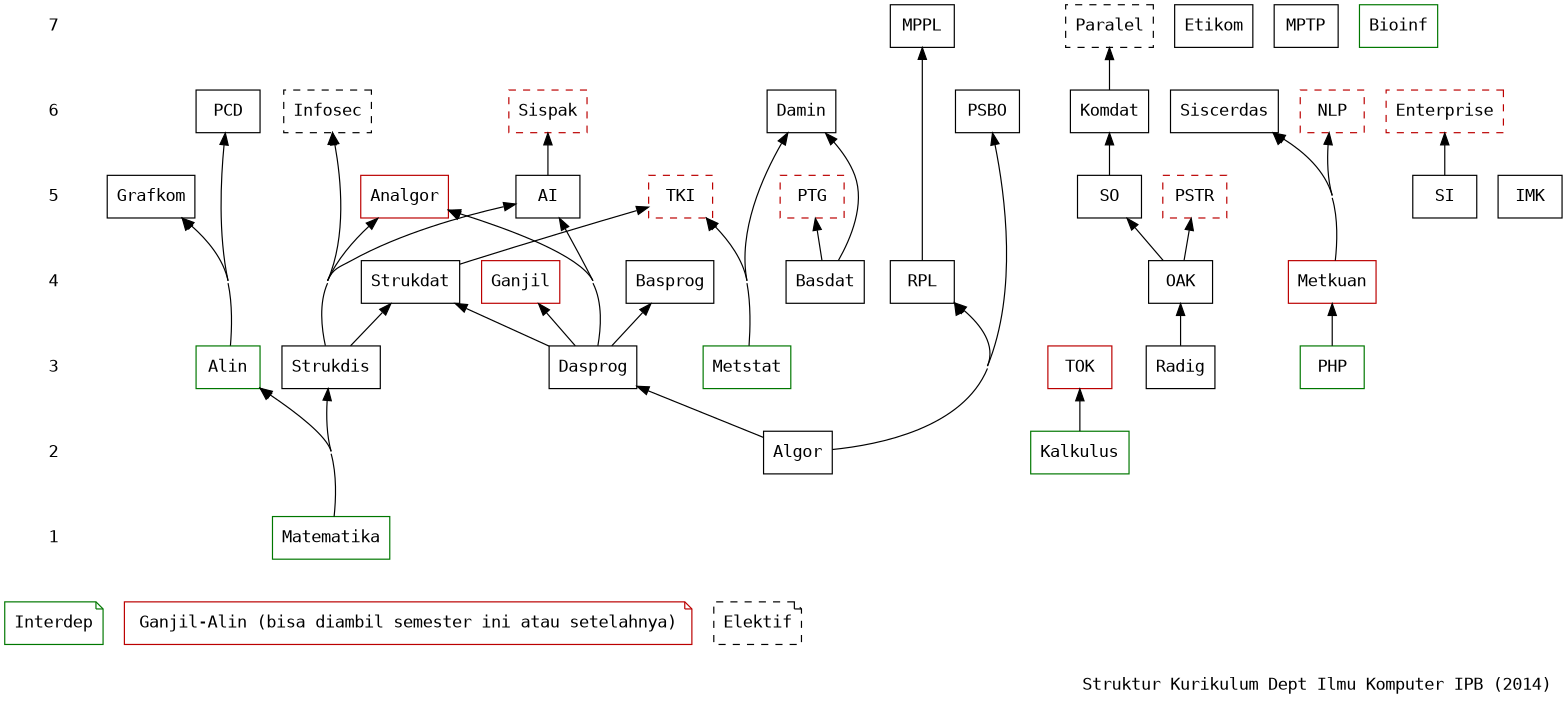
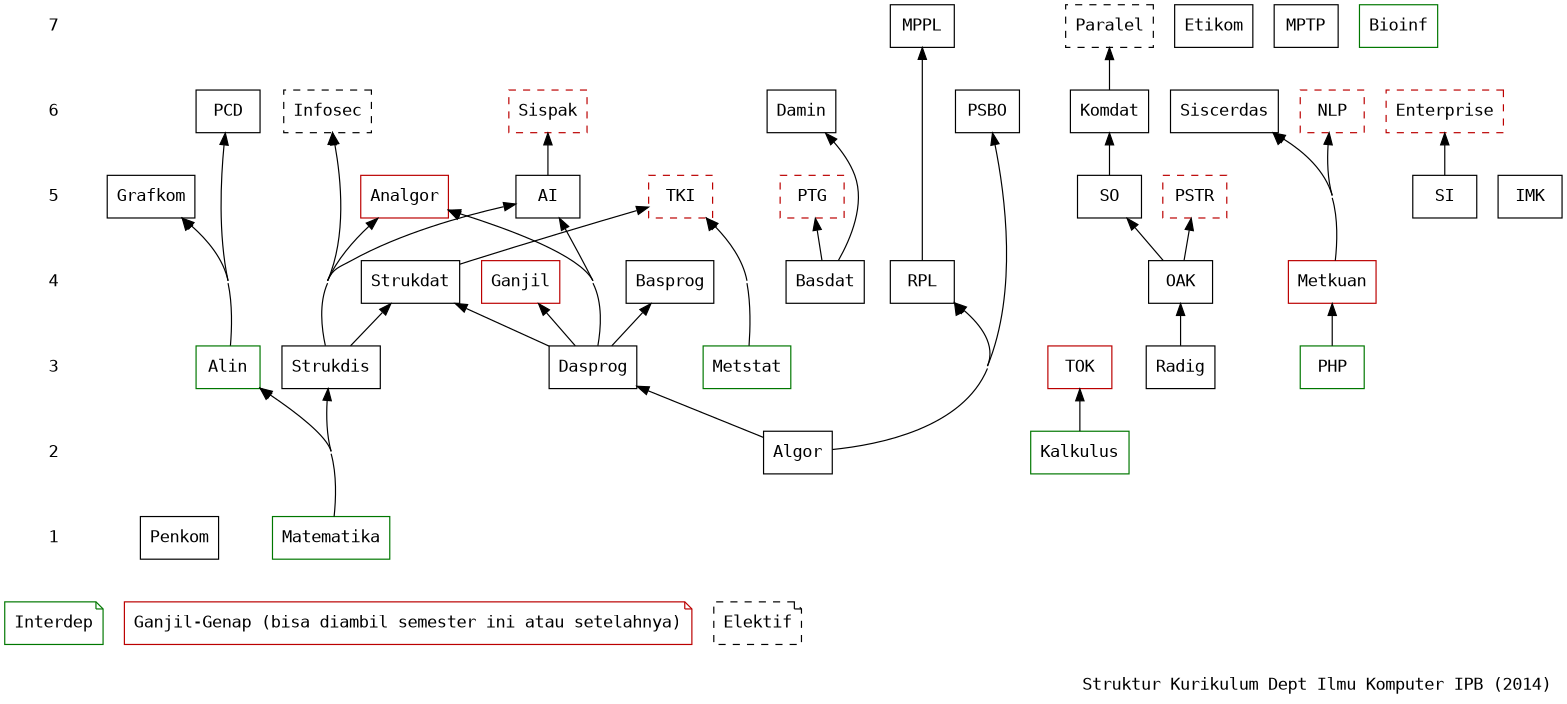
edge "Metstat" -> "Damin": removed
node "Penkom": added
node "Ganjil-Alin (bisa diambil semester ini atau setelahnya)": label "Ganjil-Alin (bisa diambil semester ini atau setelahnya)" -> "Ganjil-Genap (bisa diambil semester ini atau setelahnya)"
